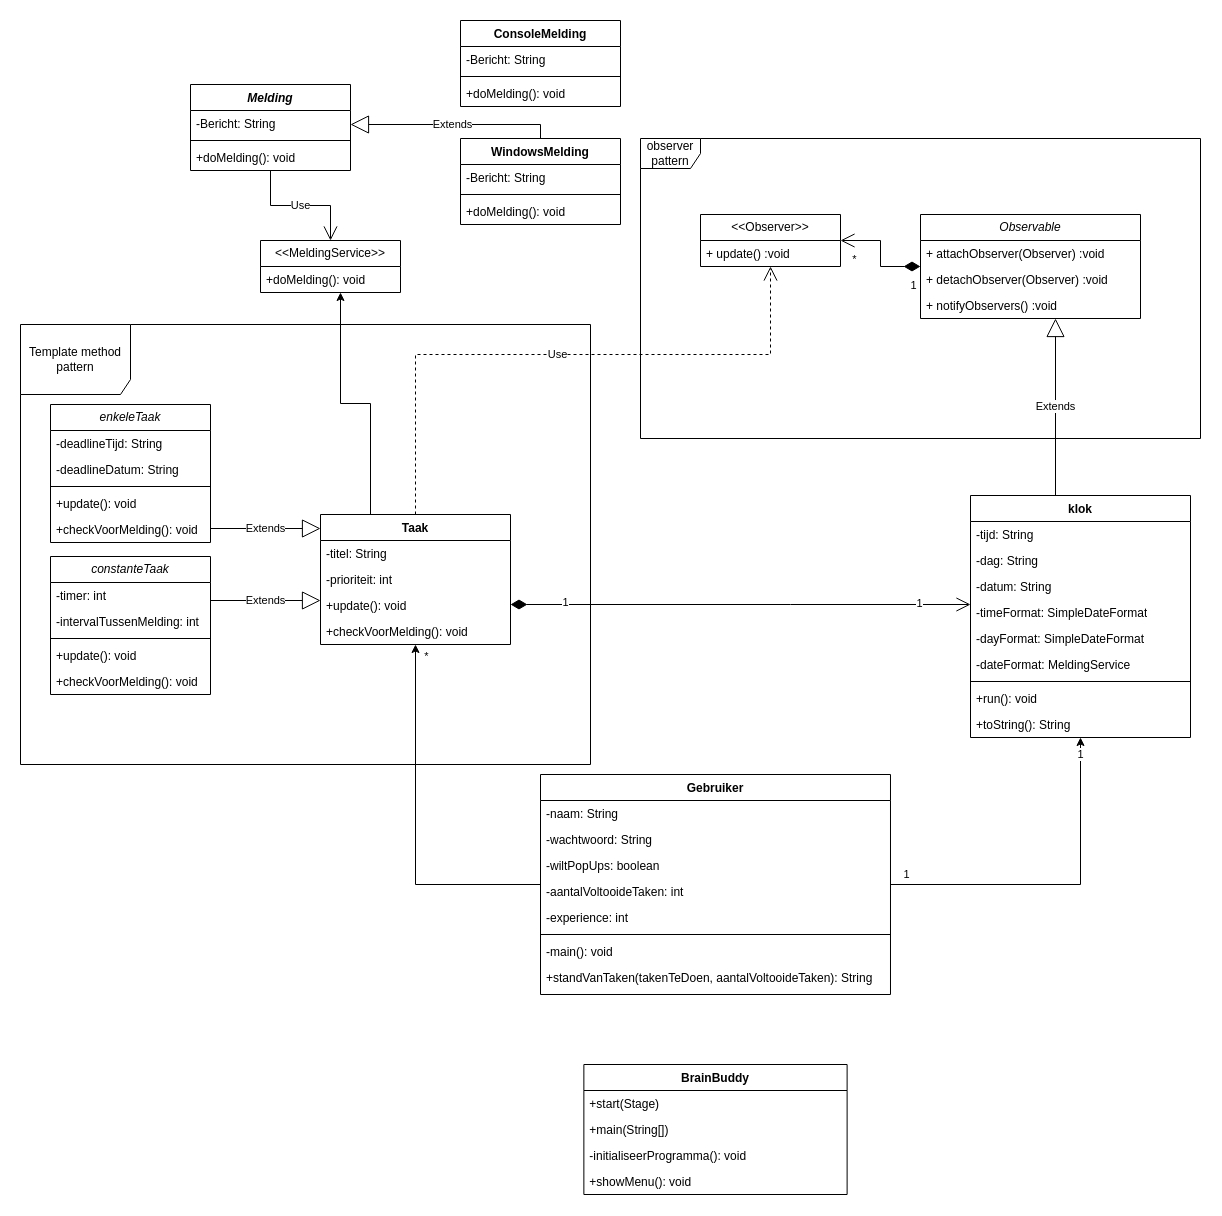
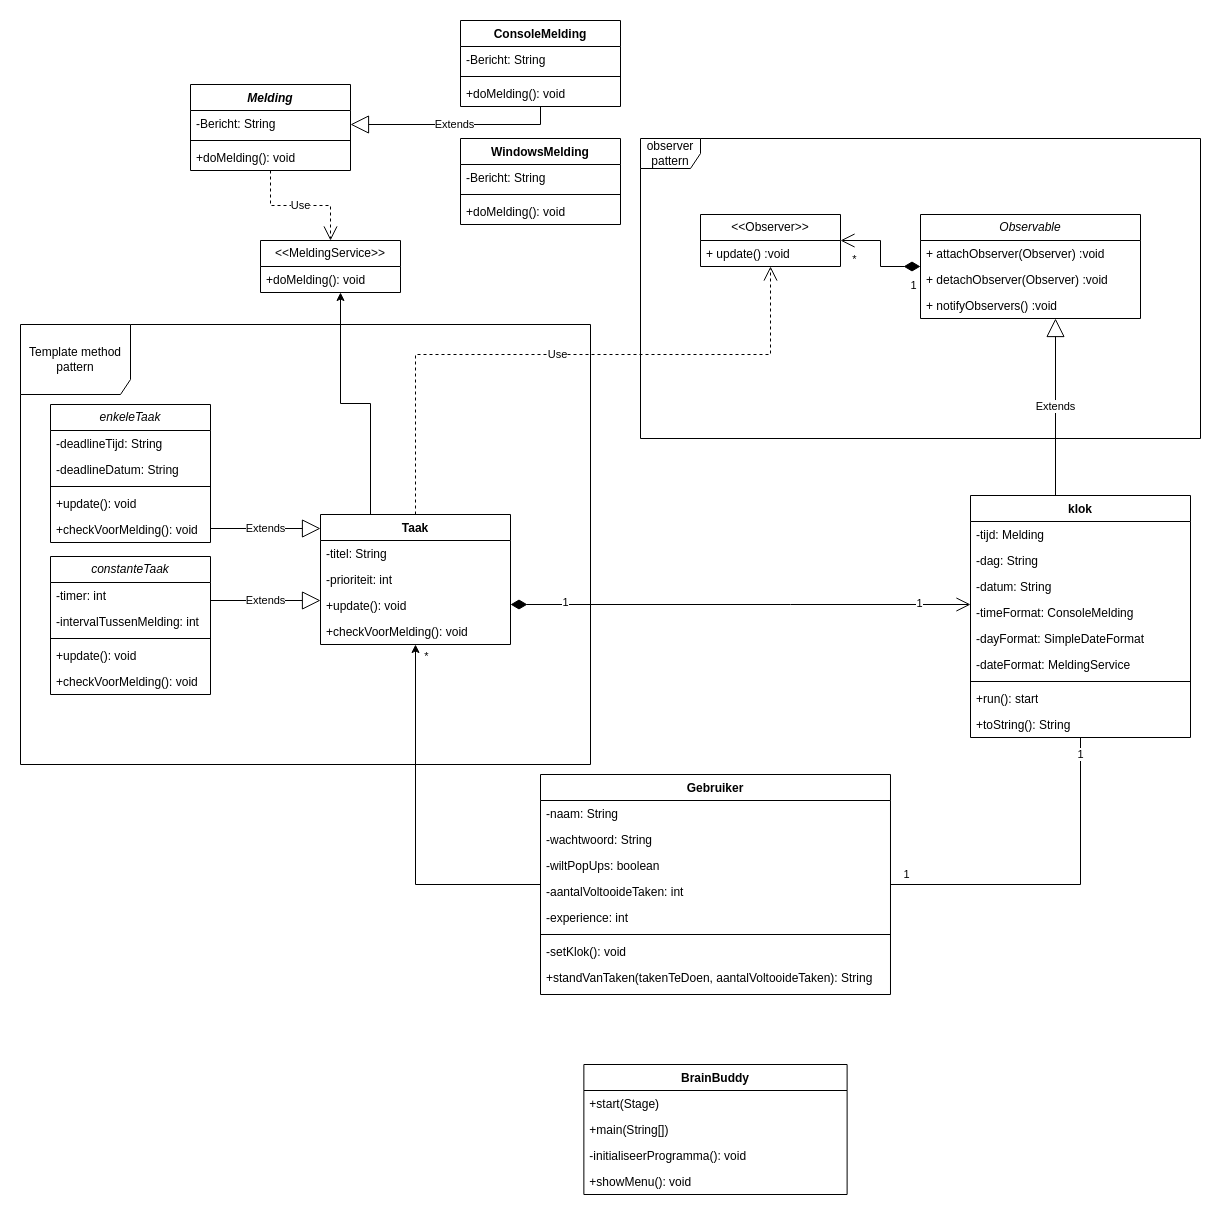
edge "ConsoleMelding" -> "Melding": added, label "Extends"
edge "WindowsMelding" -> "Melding": removed, label "Extends"
edge "Melding" -> "<<MeldingService>>": style solid -> dashed
node "-tijd: String": label "-tijd: String" -> "-tijd: Melding"
node "-timeFormat: SimpleDateFormat": label "-timeFormat: SimpleDateFormat" -> "-timeFormat: ConsoleMelding"
node "+run(): void": label "+run(): void" -> "+run(): start"
edge "Gebruiker" -> "klok": arrowhead classic -> none
node "-main(): void": label "-main(): void" -> "-setKlok(): void"
